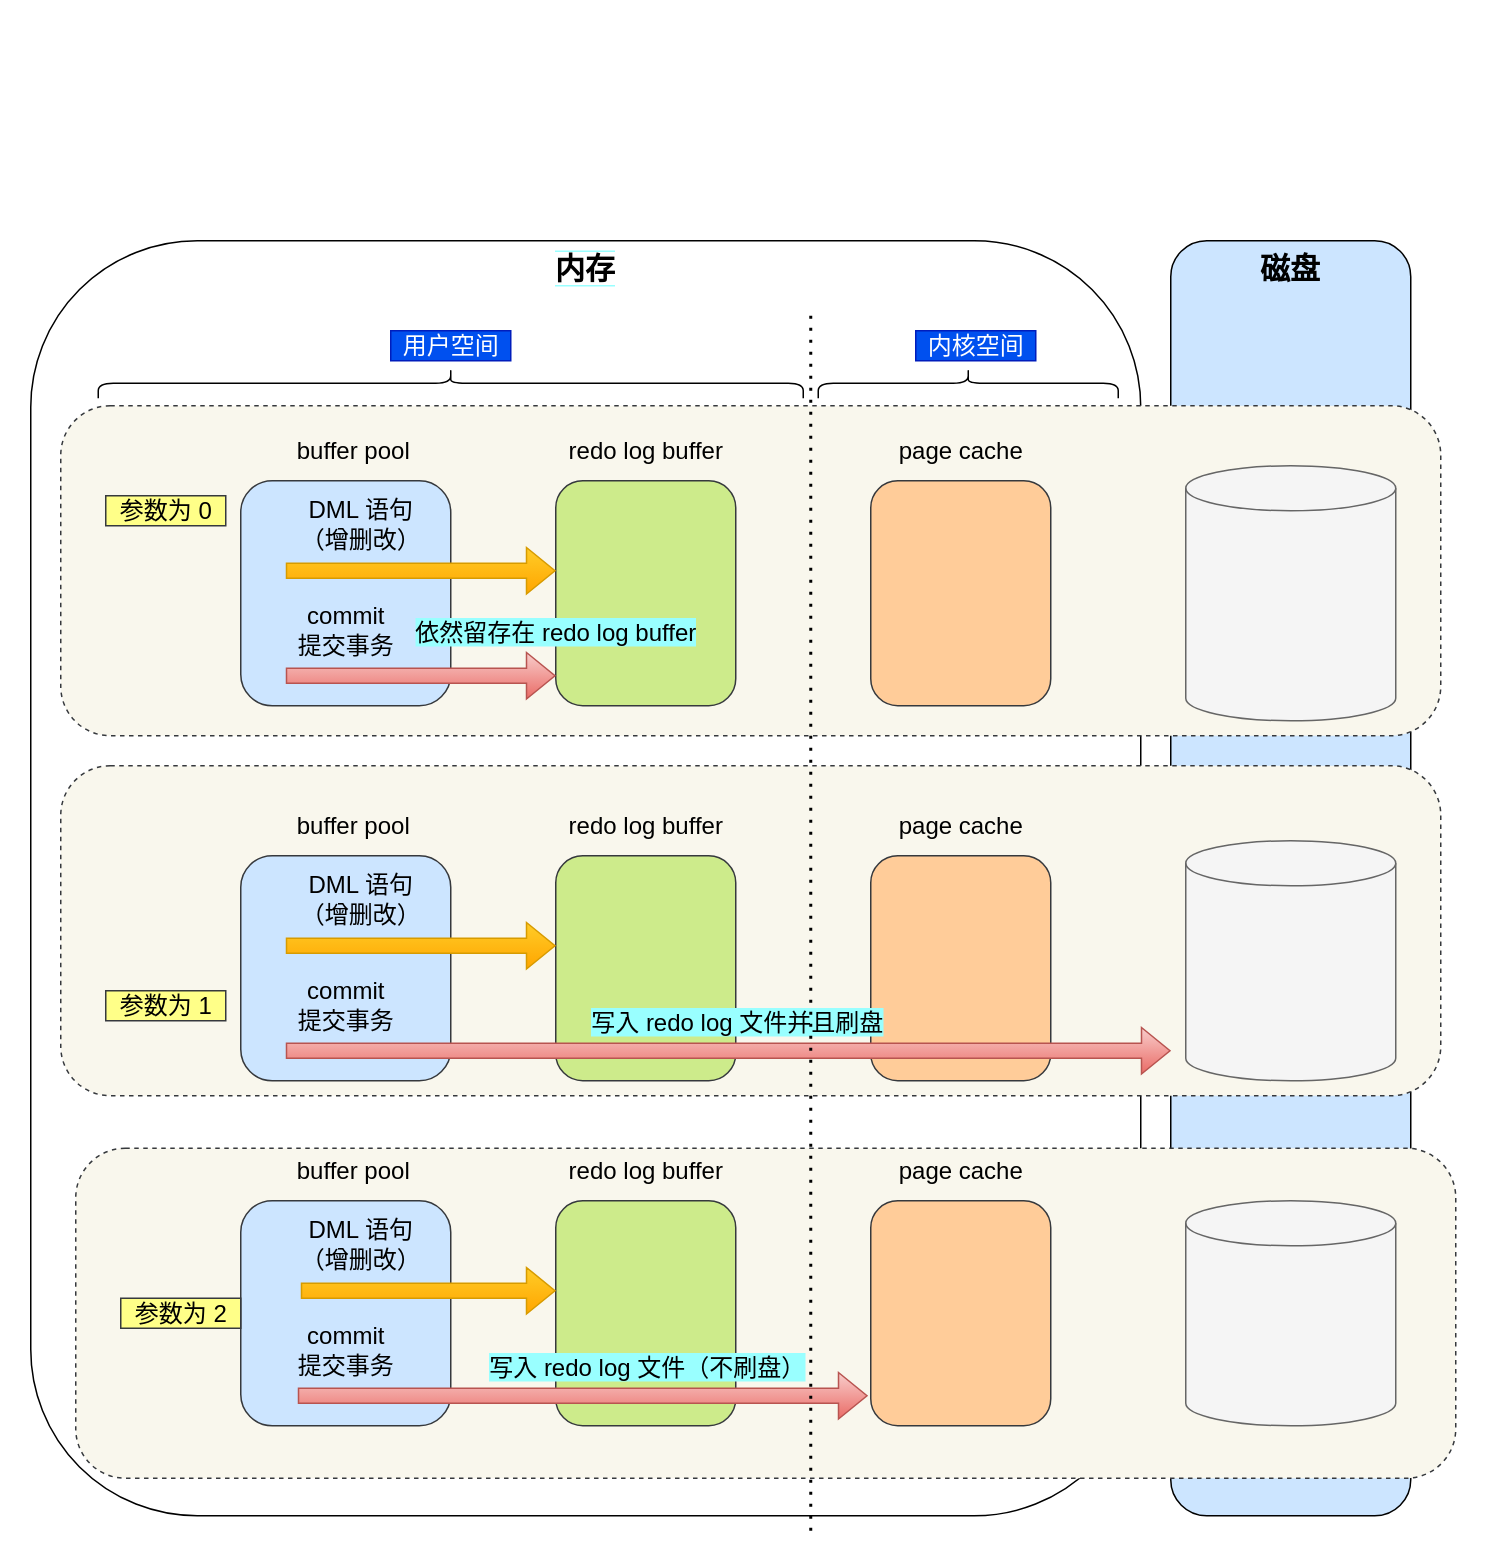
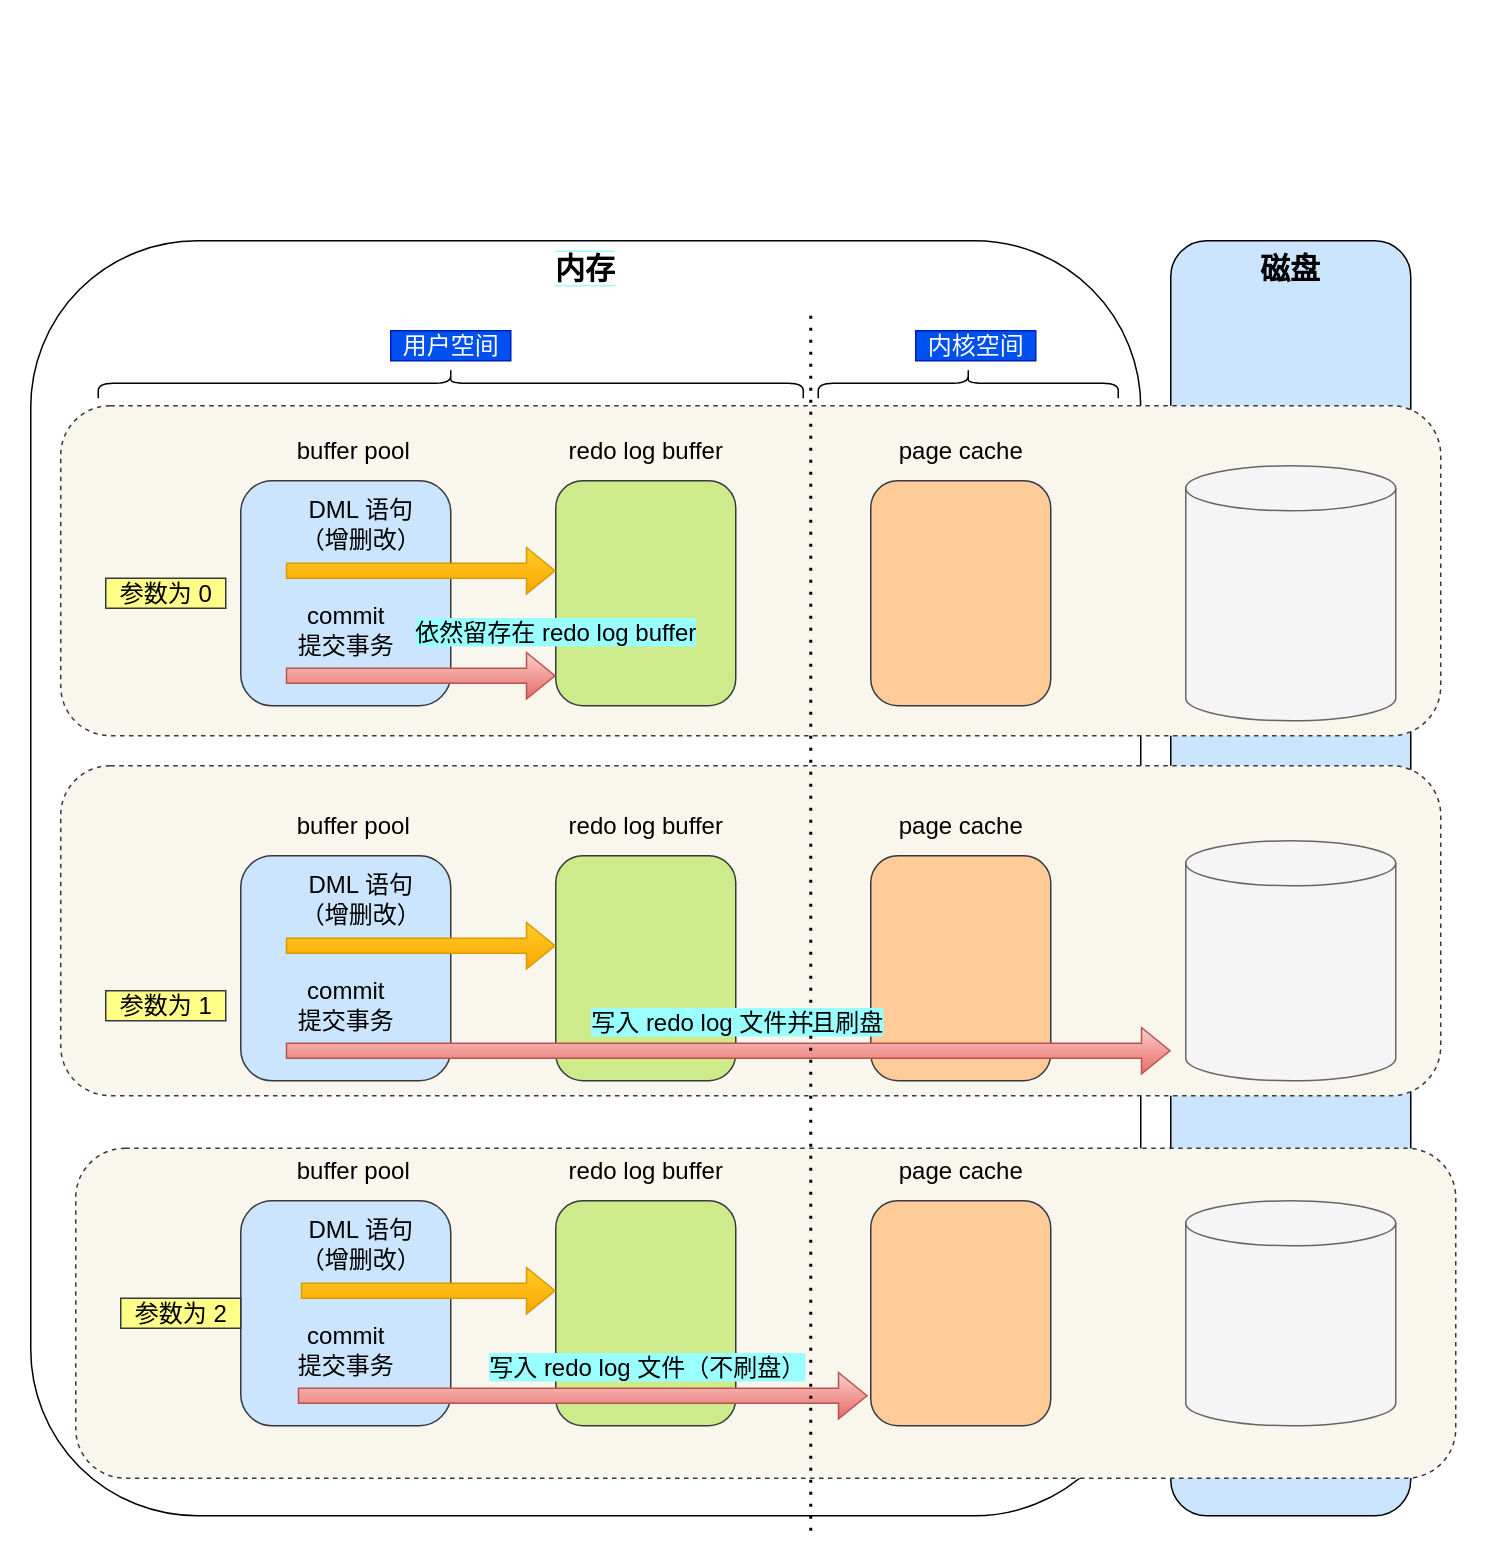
node "参数为 0": moved (166, 511) -> (166, 593)
